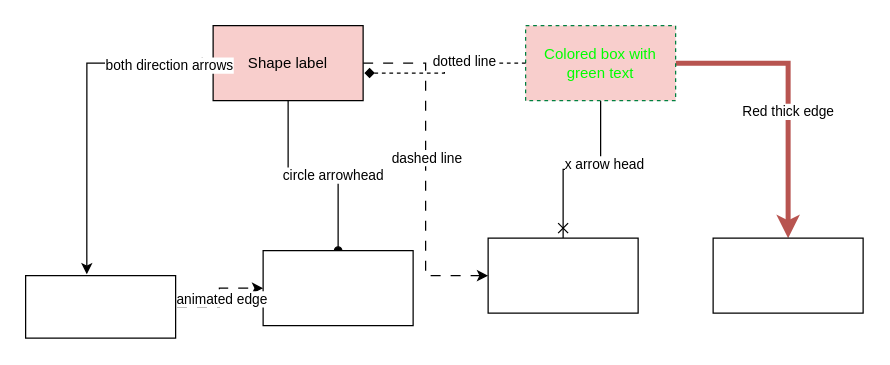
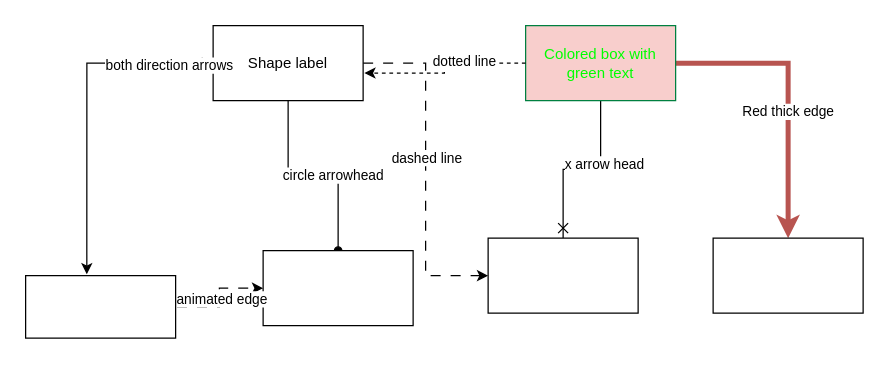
node "Shape label": fillcolor #f8cecc -> #ffffff
node "Colored box with green text": style dashed -> solid
edge "Colored box with green text" -> "Shape label": arrowhead diamond -> classic
